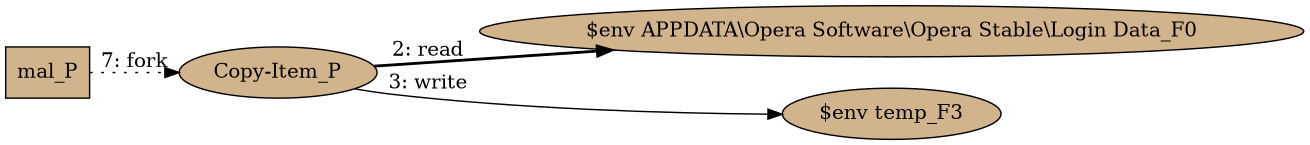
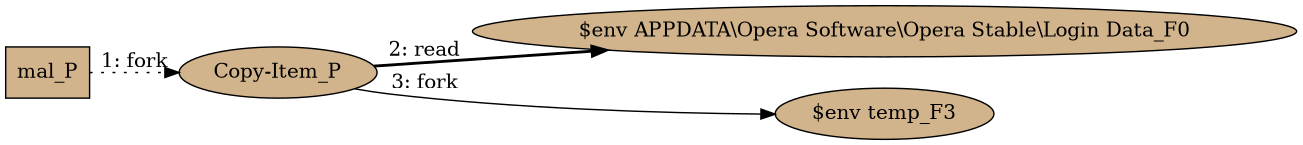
edge "mal_P" -> "Copy-Item_P": label "7: fork" -> "1: fork"
edge "Copy-Item_P" -> "$env temp_F3": label "3: write" -> "3: fork"
